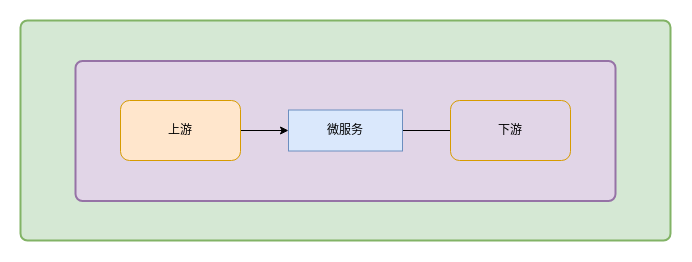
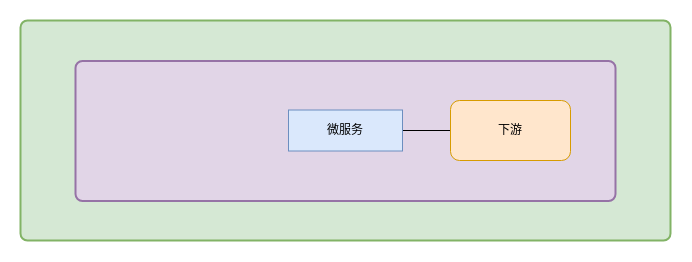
node "上游": removed
edge "上游" -> "微服务": removed
node "下游": fillcolor #e1d5e7 -> #ffe6cc
